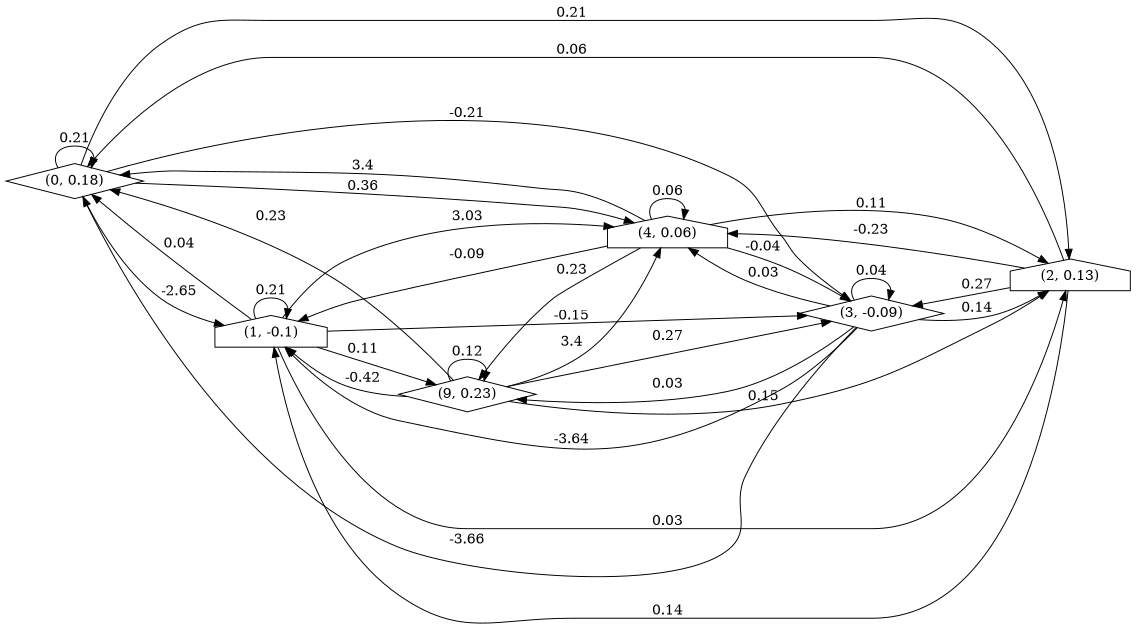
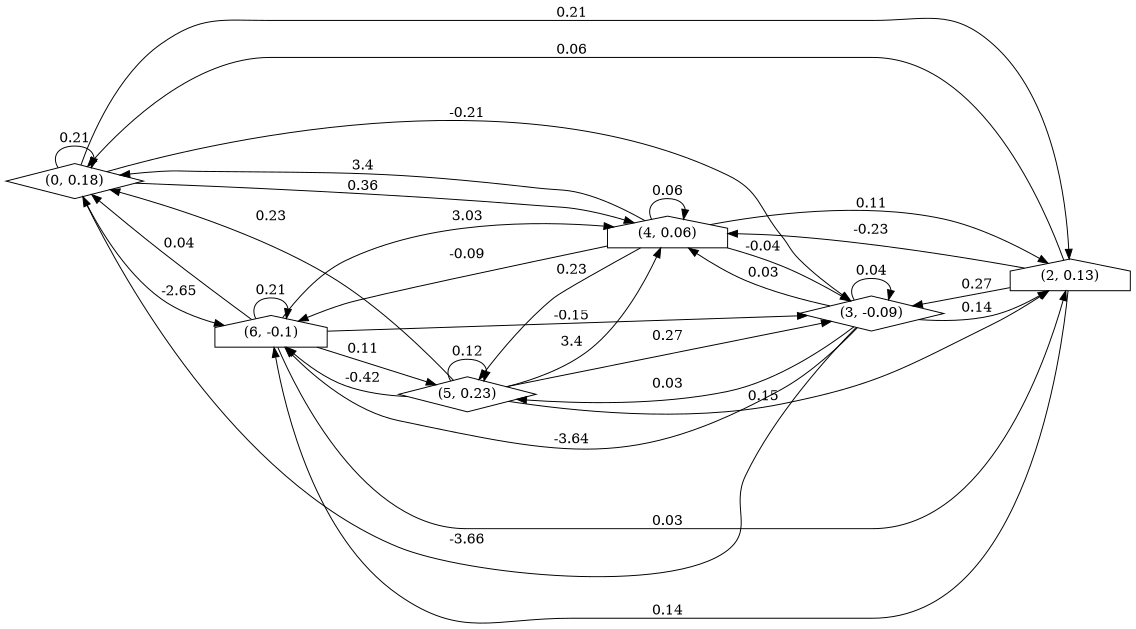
node "(1, -0.1)": label "(1, -0.1)" -> "(6, -0.1)"
node "(9, 0.23)": label "(9, 0.23)" -> "(5, 0.23)"
